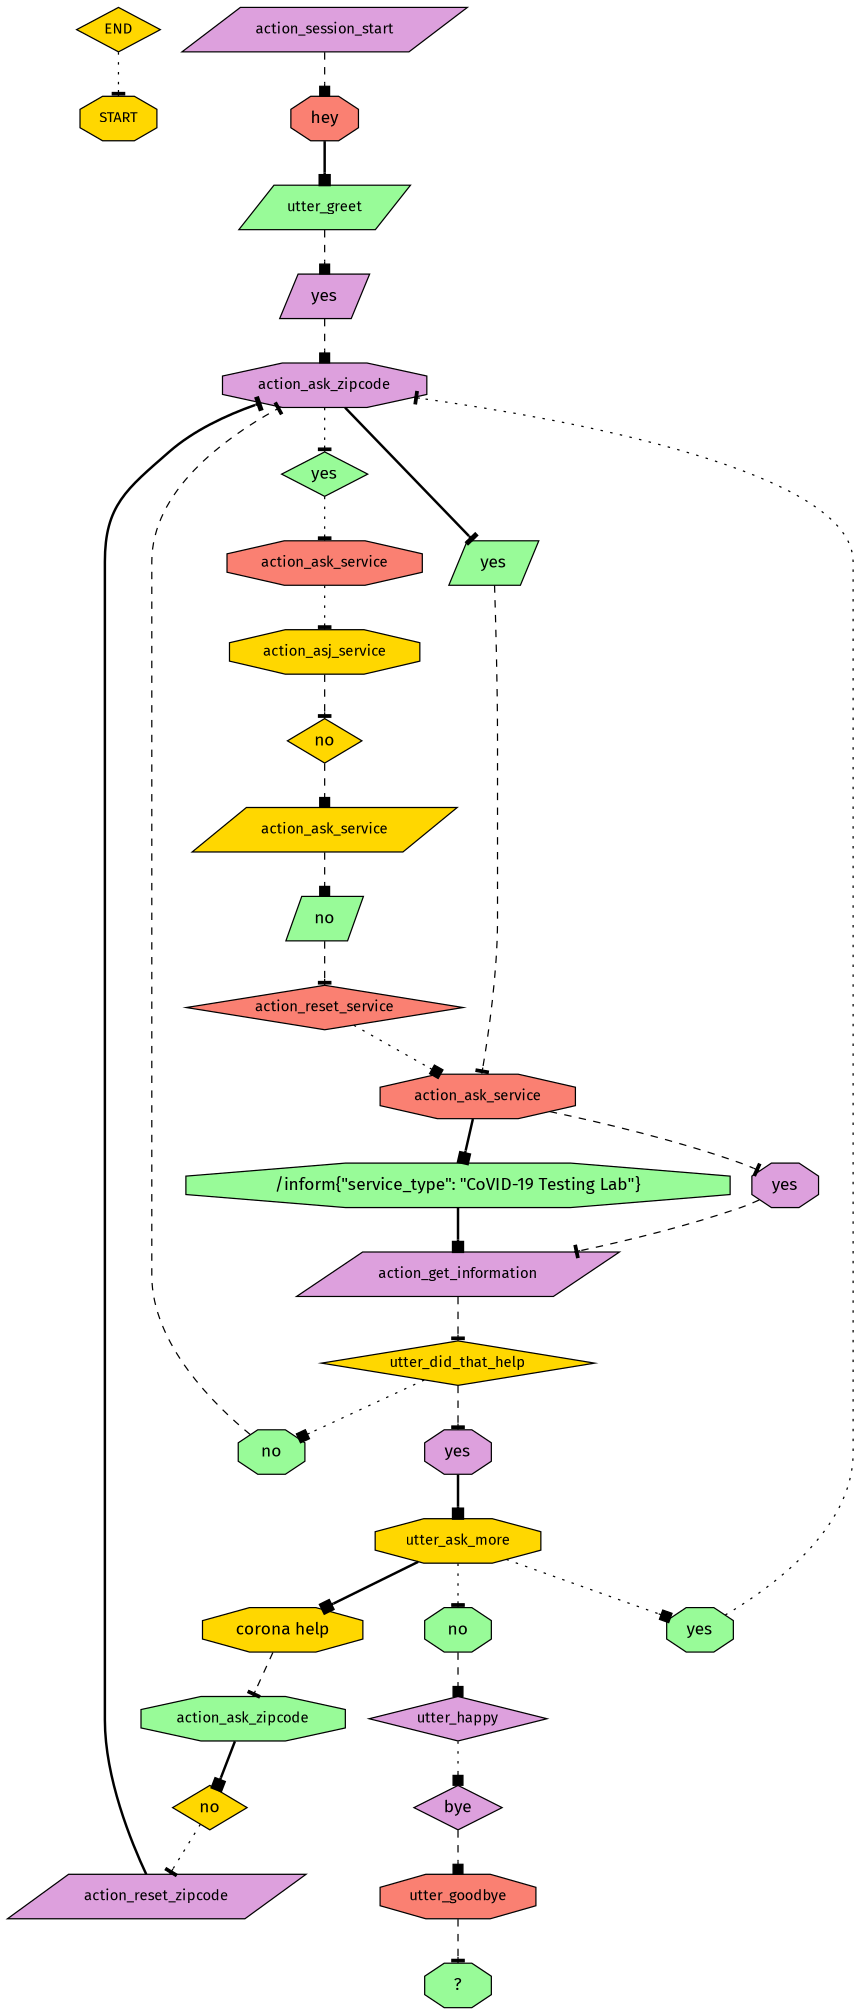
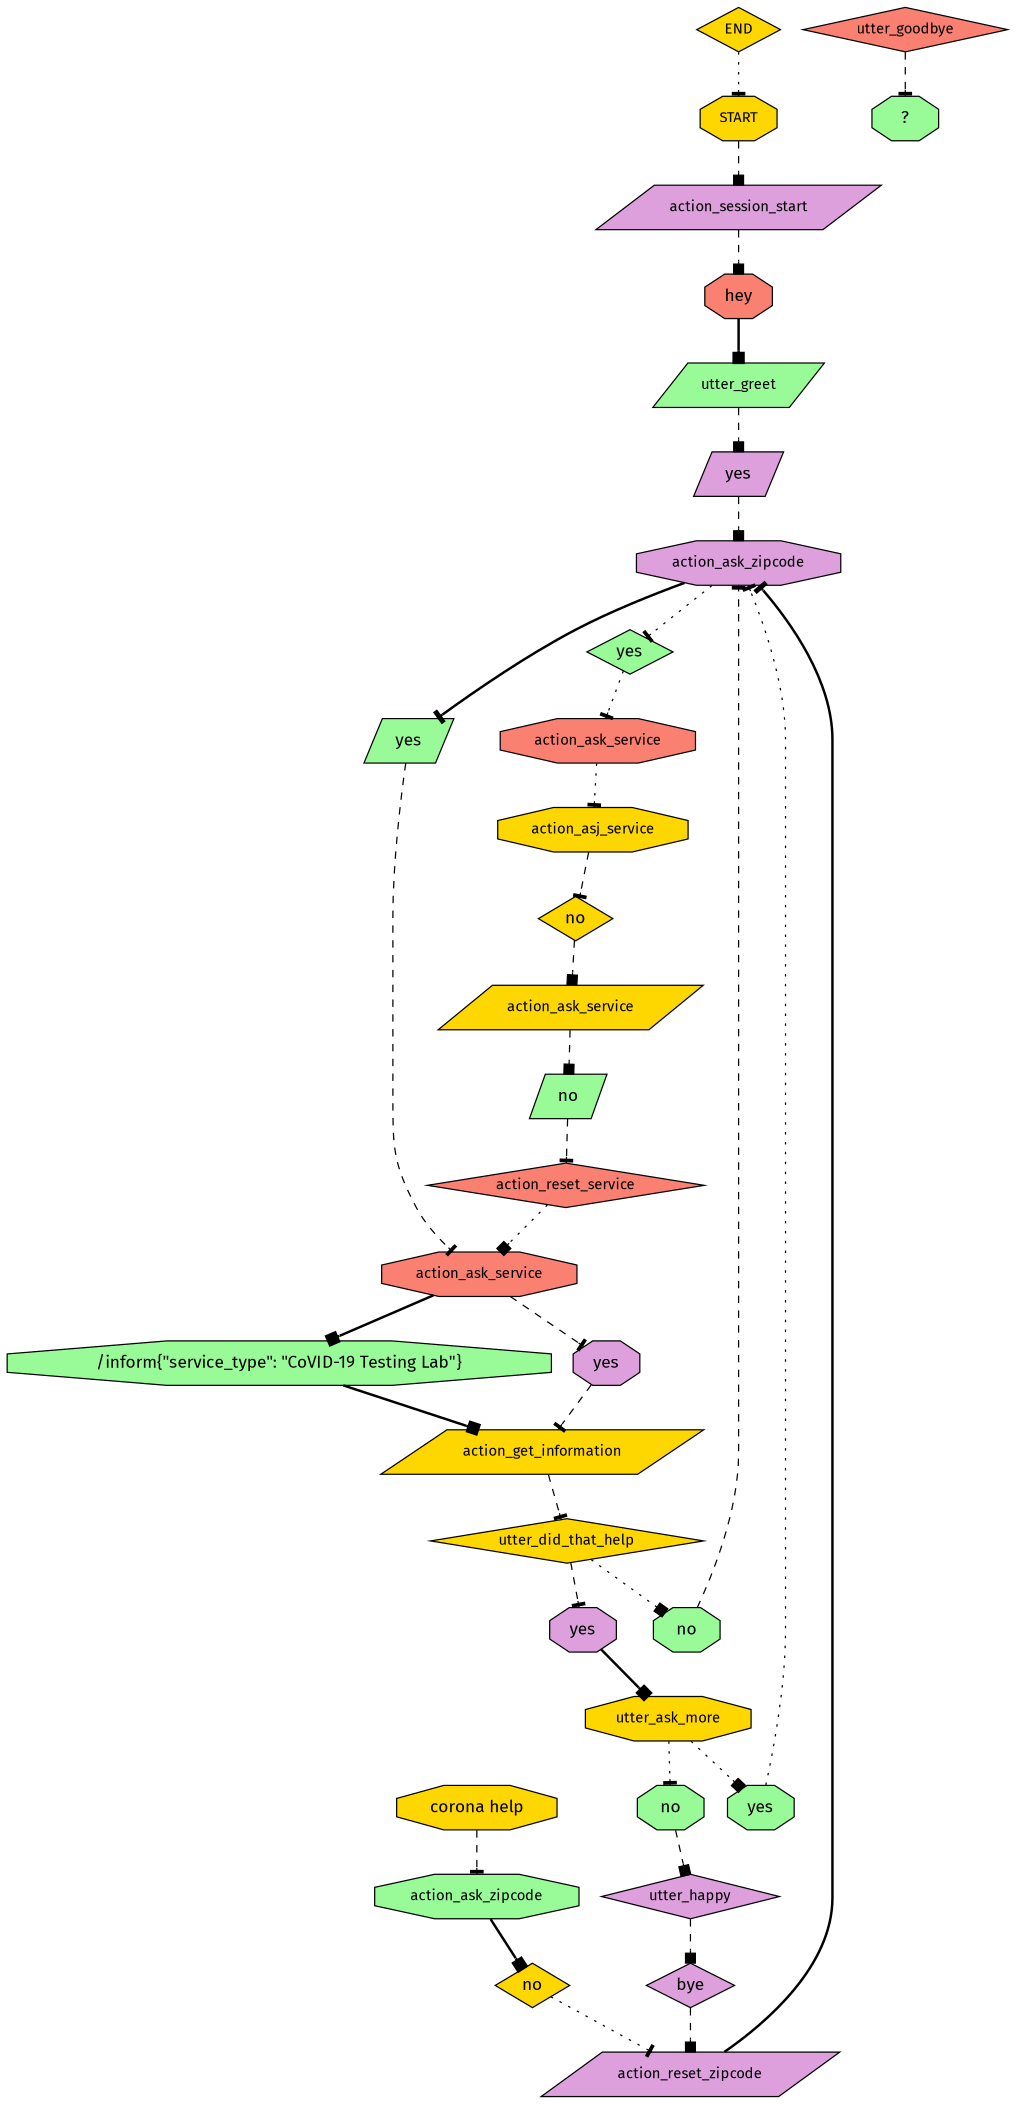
edge "START" -> "action_session_start": added
node "action_get_information": fillcolor plum -> gold
edge "utter_ask_more" -> "corona help": removed
edge "utter_happy" -> "bye": style dotted -> dashed
edge "bye" -> "utter_goodbye": now "bye" -> "action_reset_zipcode"
node "utter_goodbye": shape octagon -> diamond
